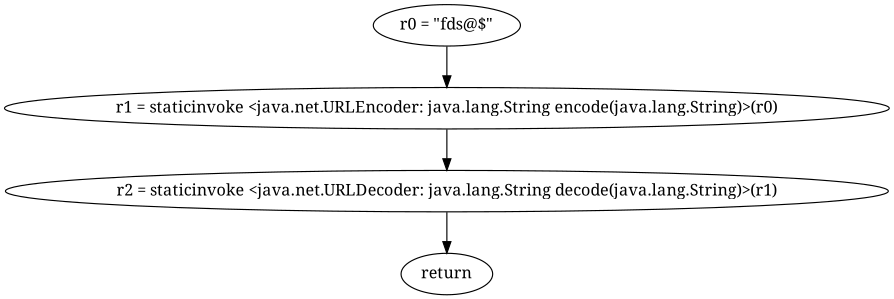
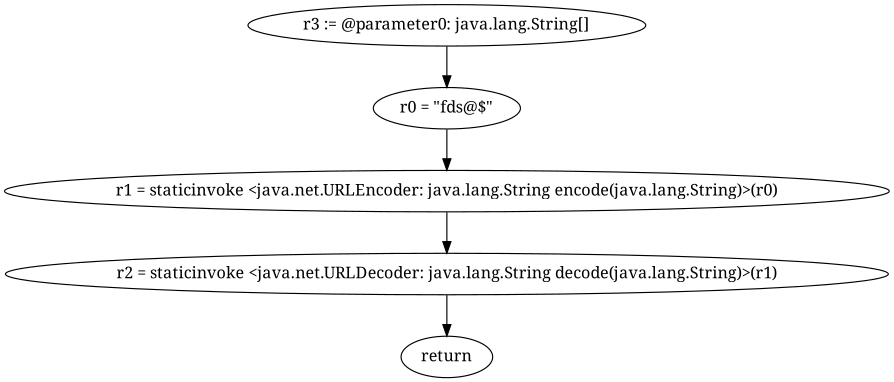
node "r3 := @parameter0: java.lang.String[]": added
